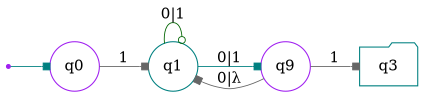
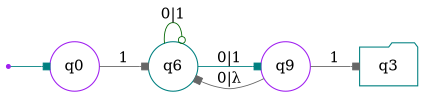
node "q1": label "q1" -> "q6"
